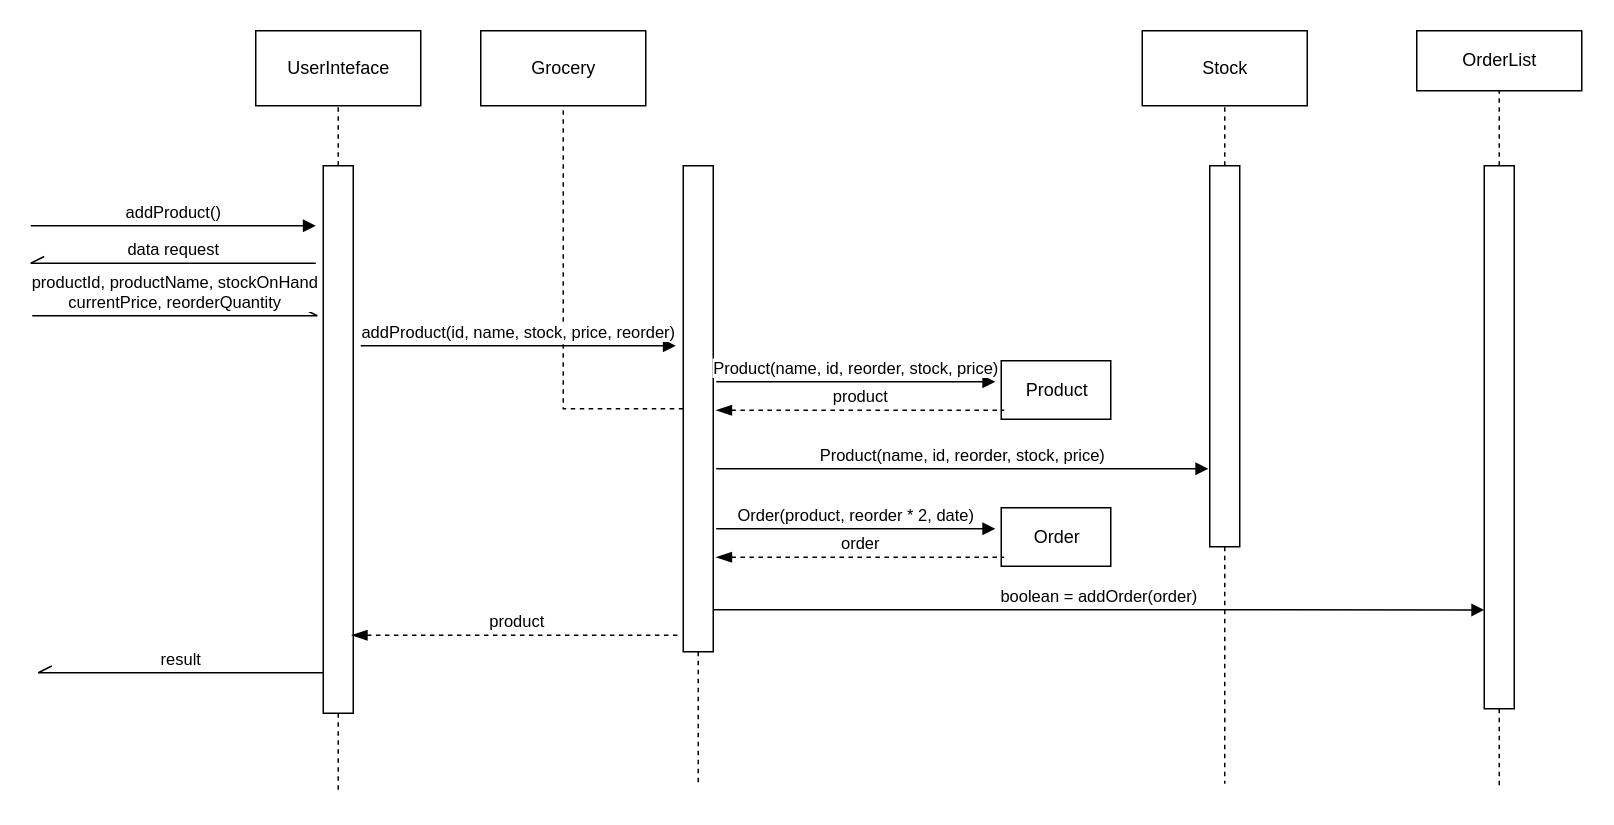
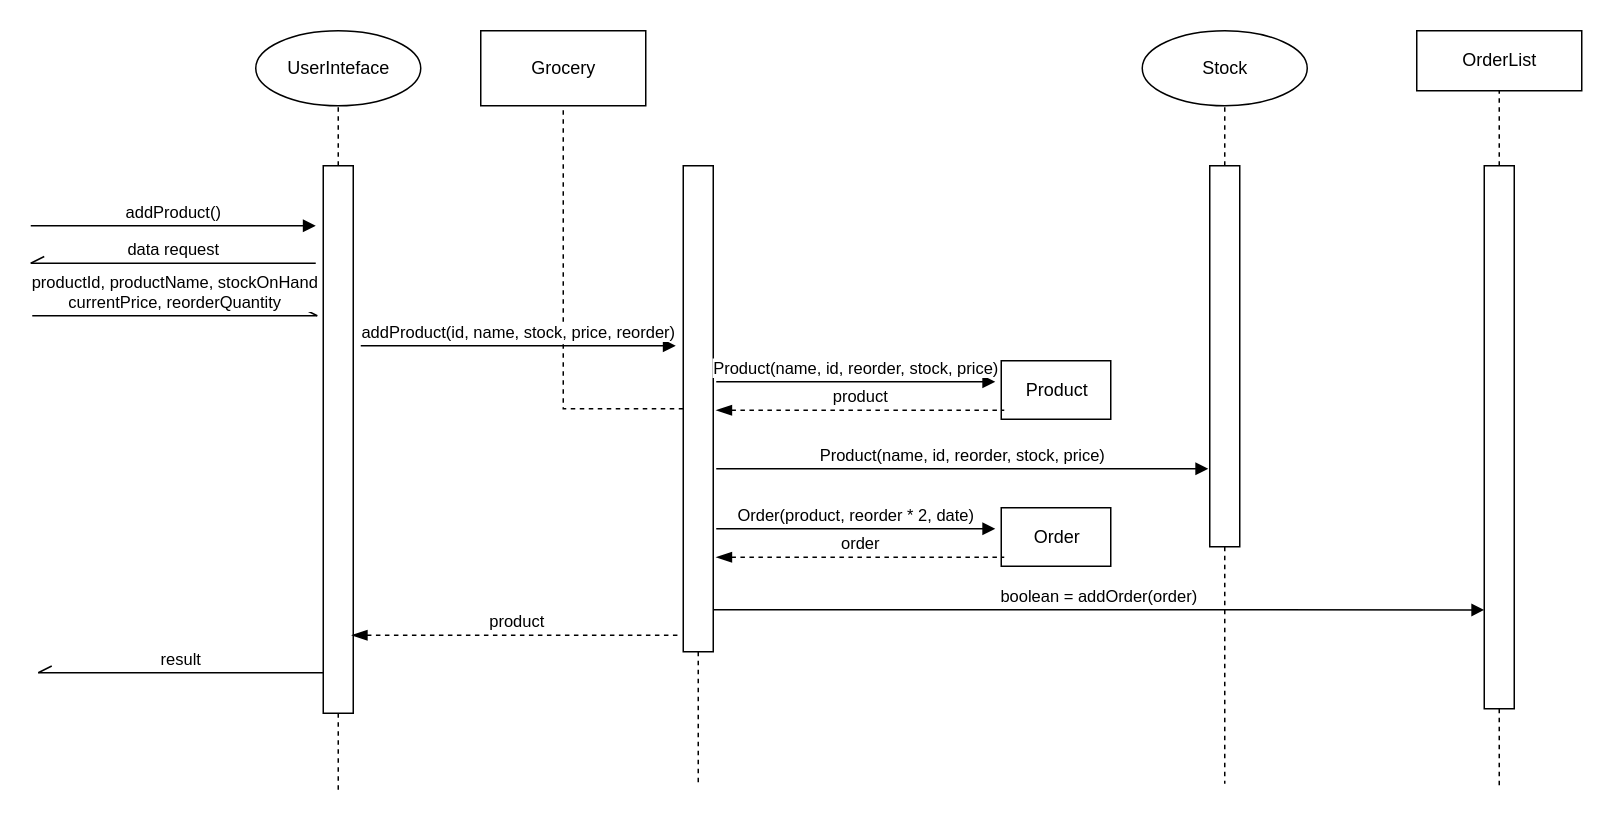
node "UserInteface": shape rectangle -> ellipse
node "Stock": shape rectangle -> ellipse
